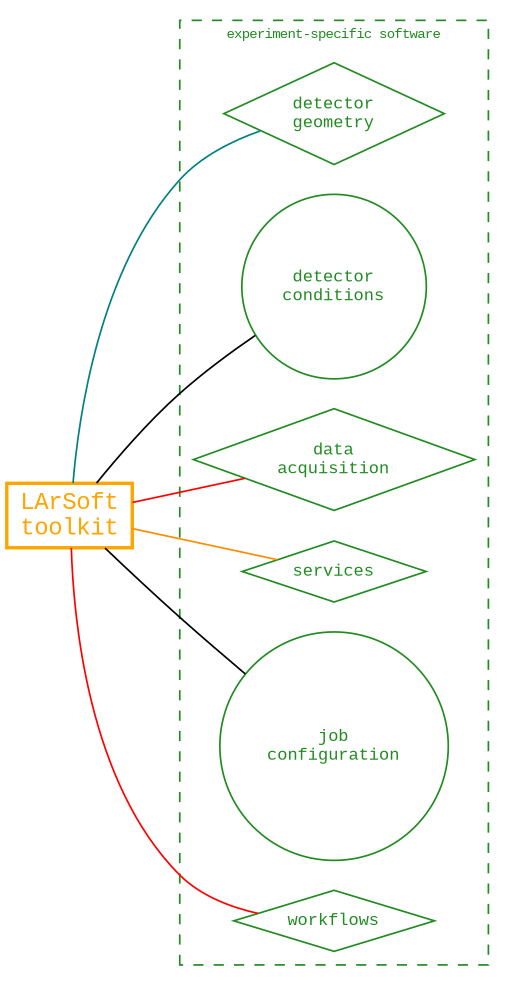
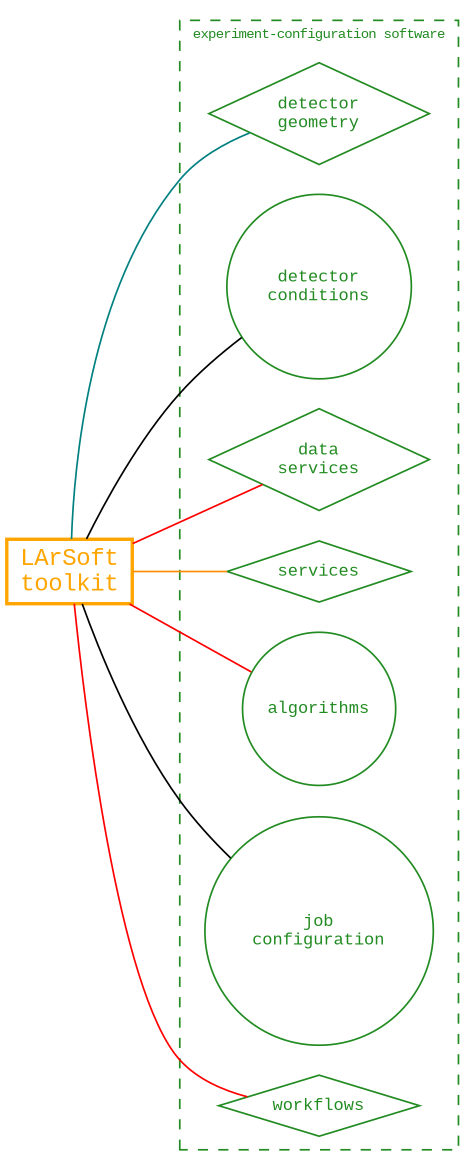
cluster "experiment-specific software": label "experiment-specific software" -> "experiment-configuration software"
node "data acquisition": label "data acquisition" -> "data services"
node "algorithms": added
